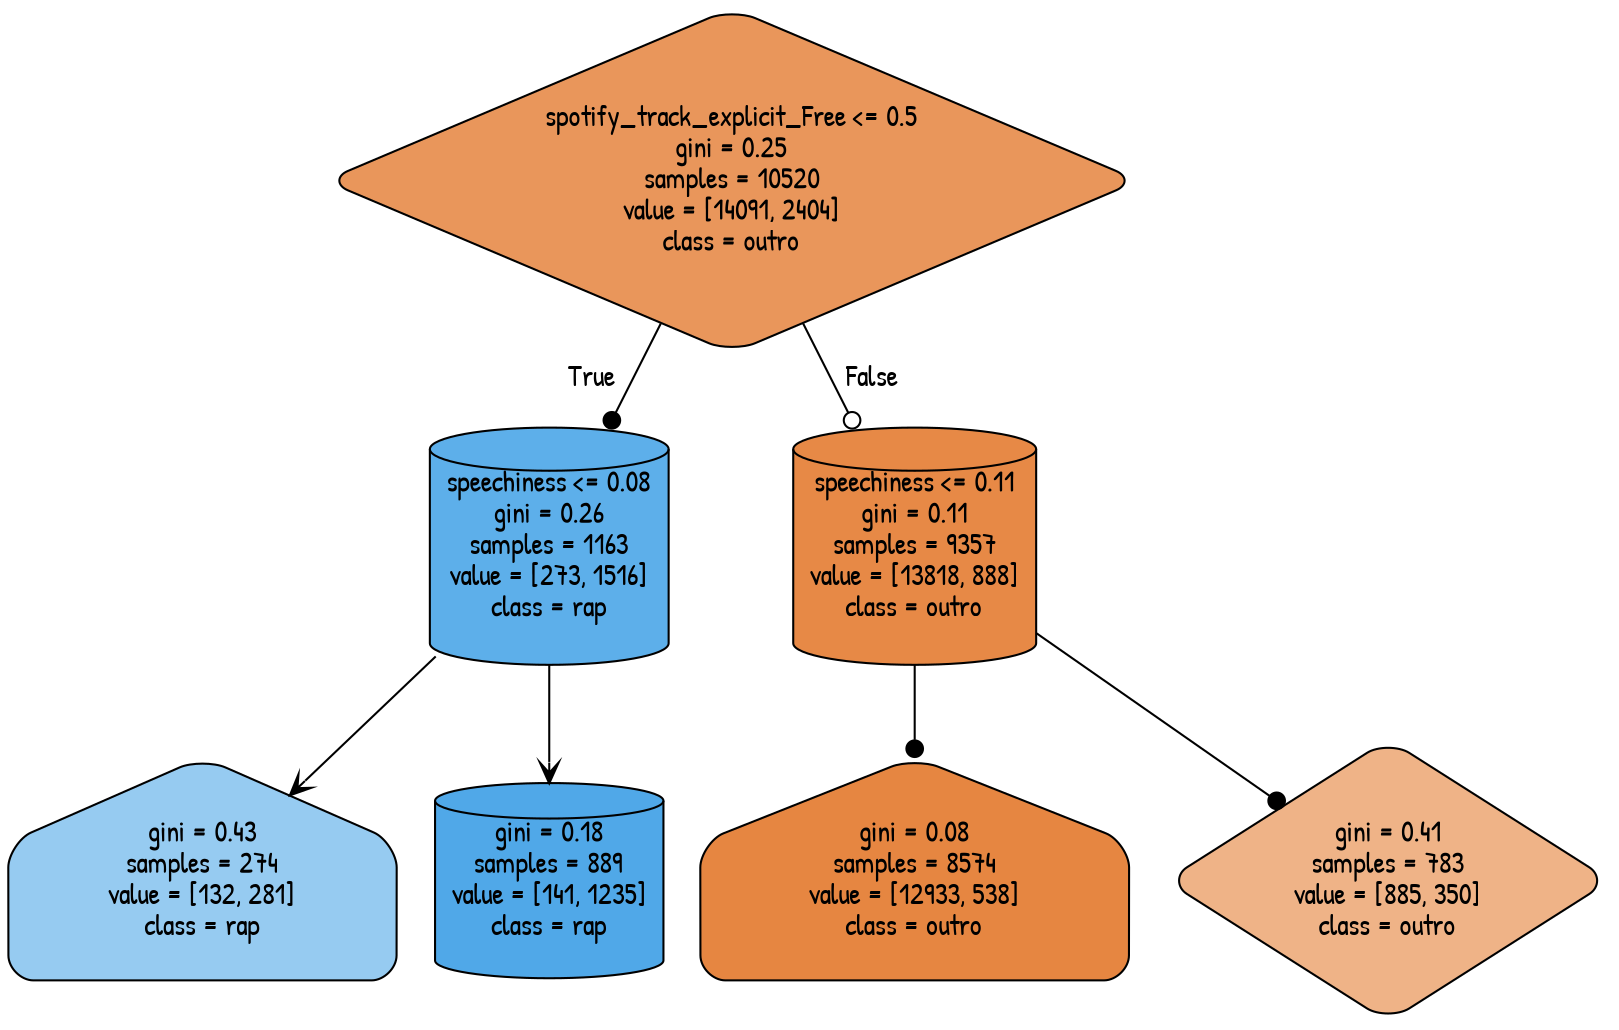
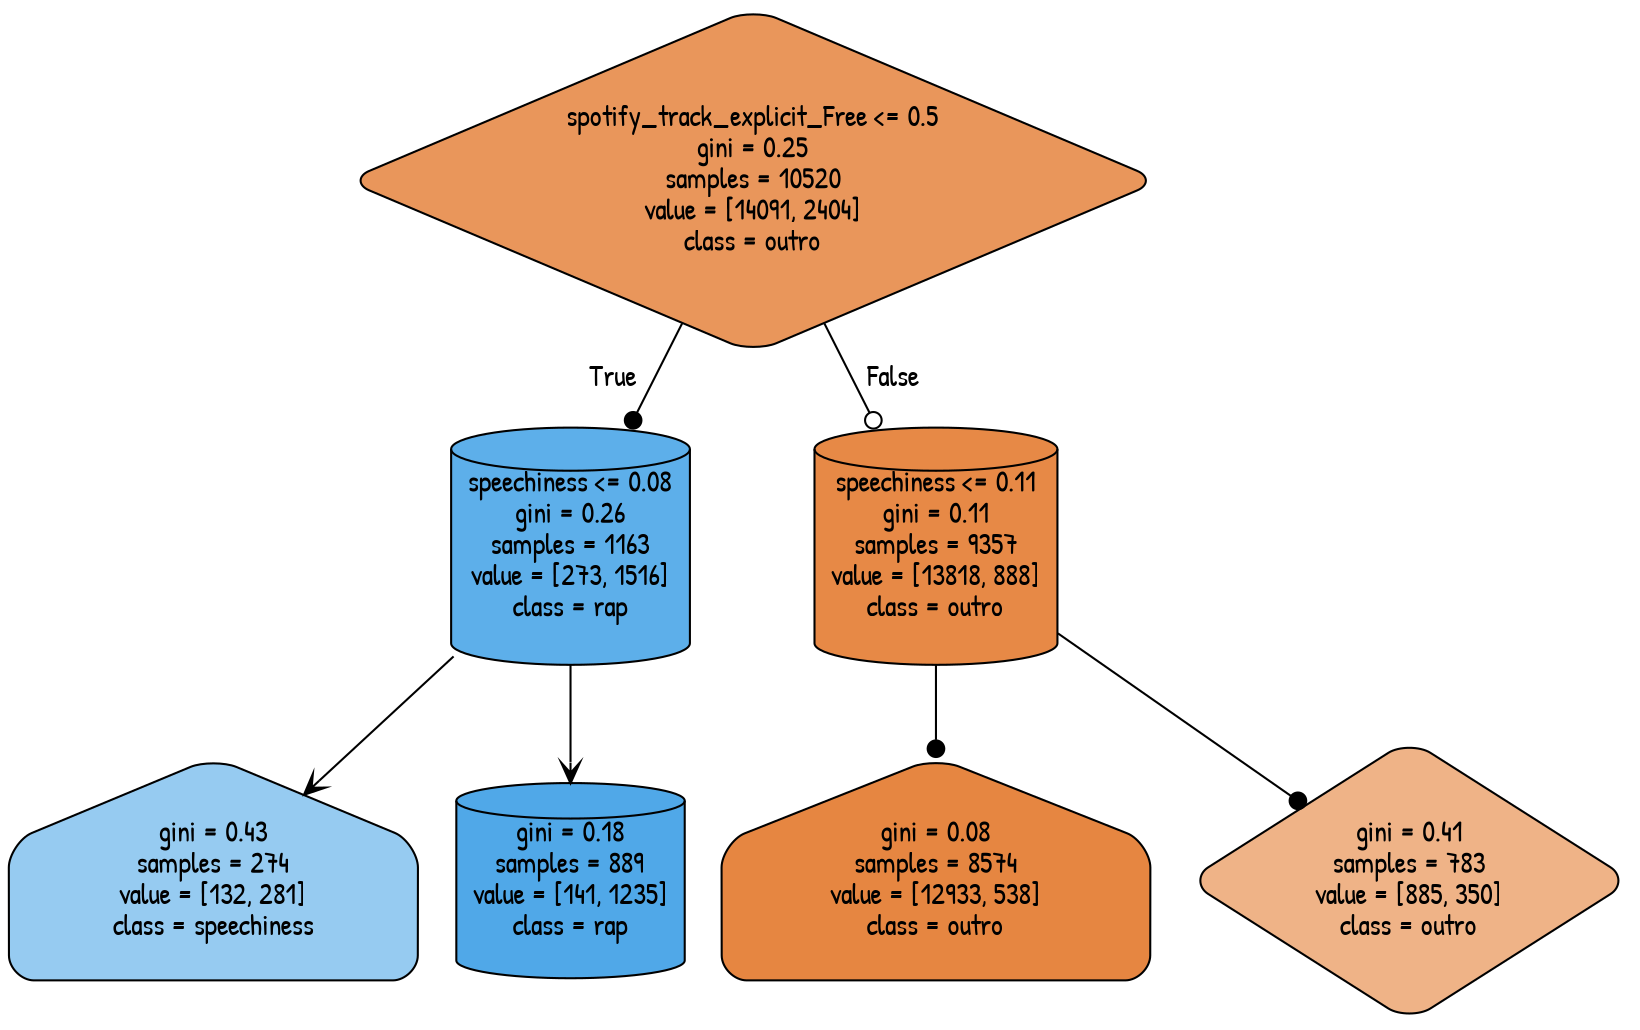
node "gini = 0.43 samples = 274 value = [132, 281] class = rap": label "gini = 0.43 samples = 274 value = [132, 281] class = rap" -> "gini = 0.43 samples = 274 value = [132, 281] class = speechiness"
